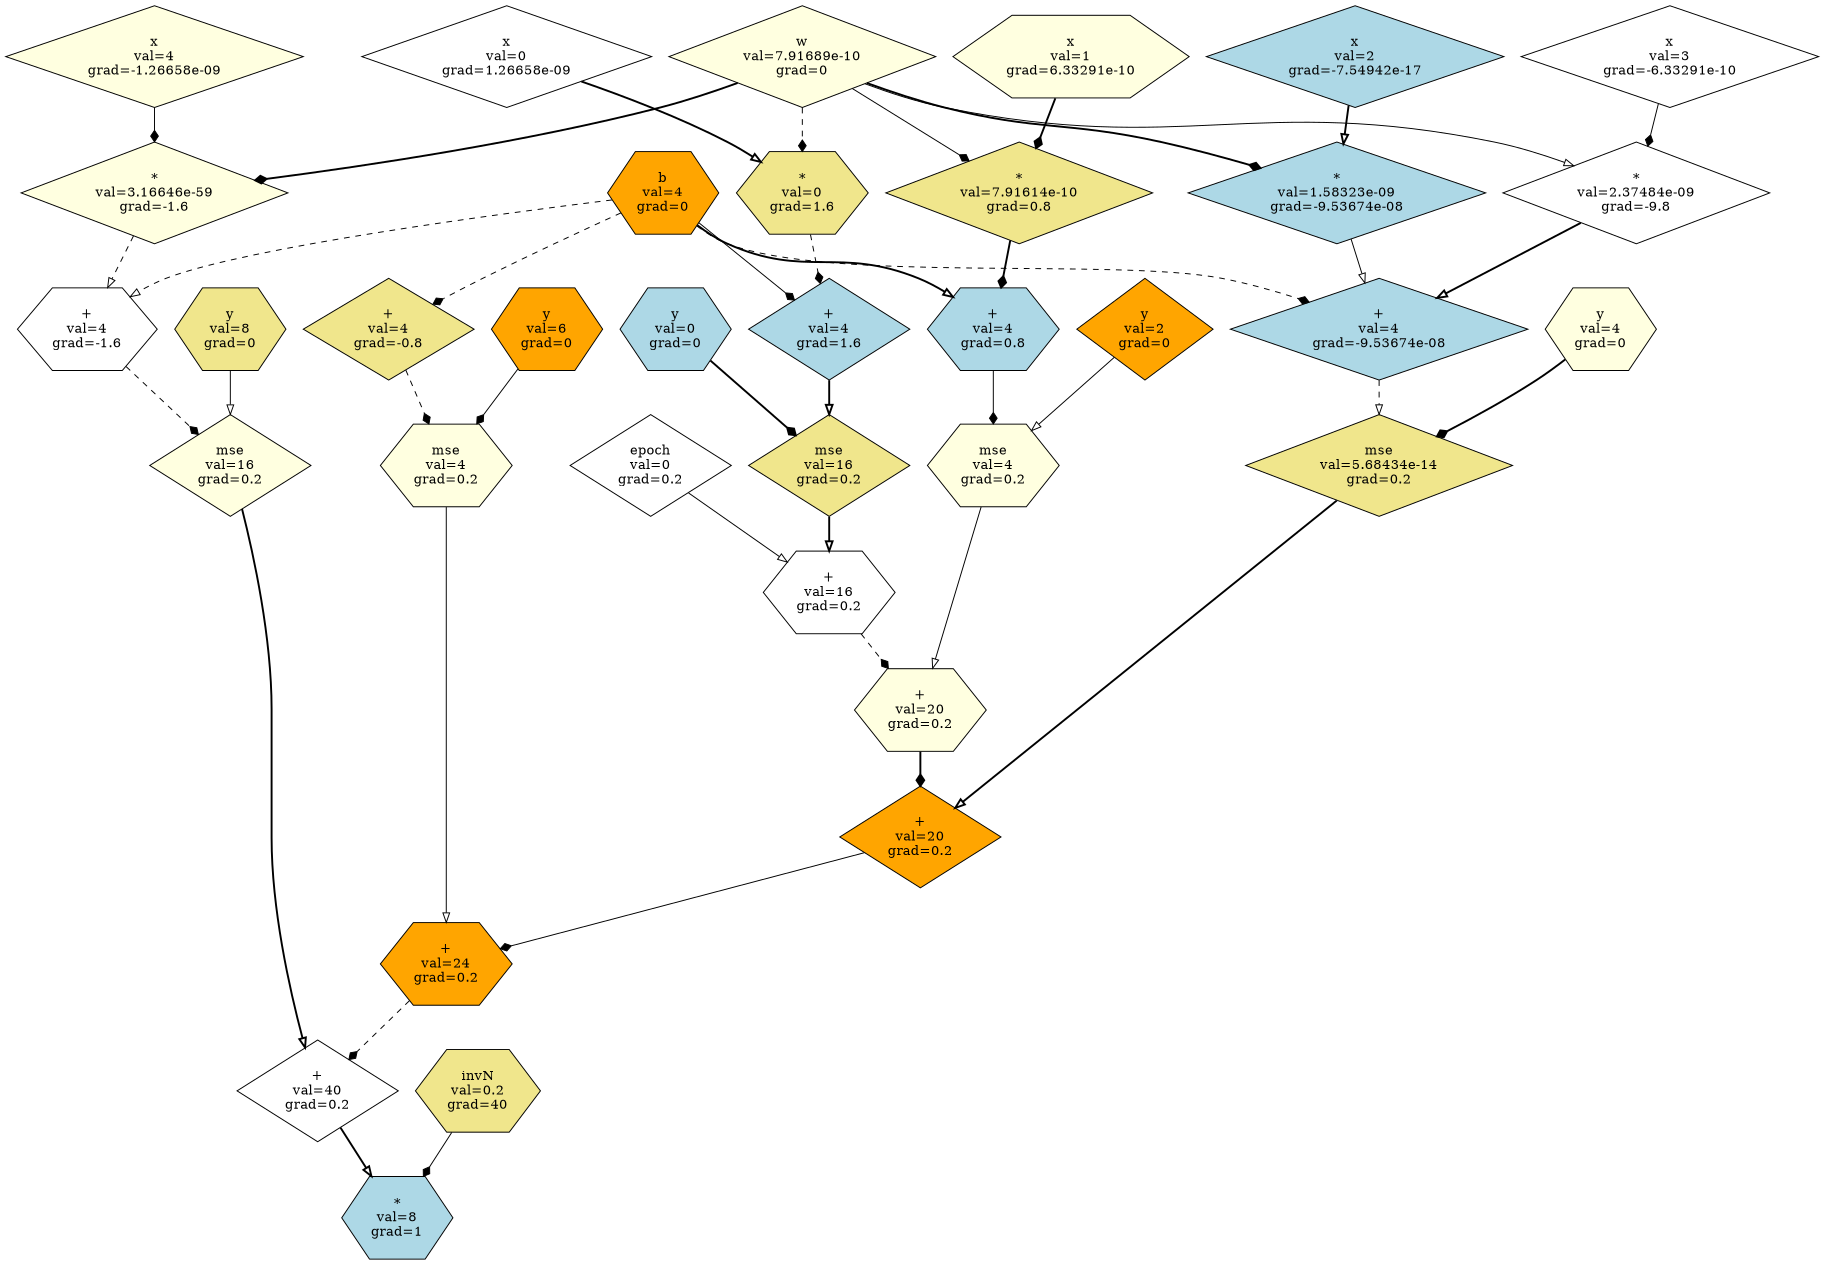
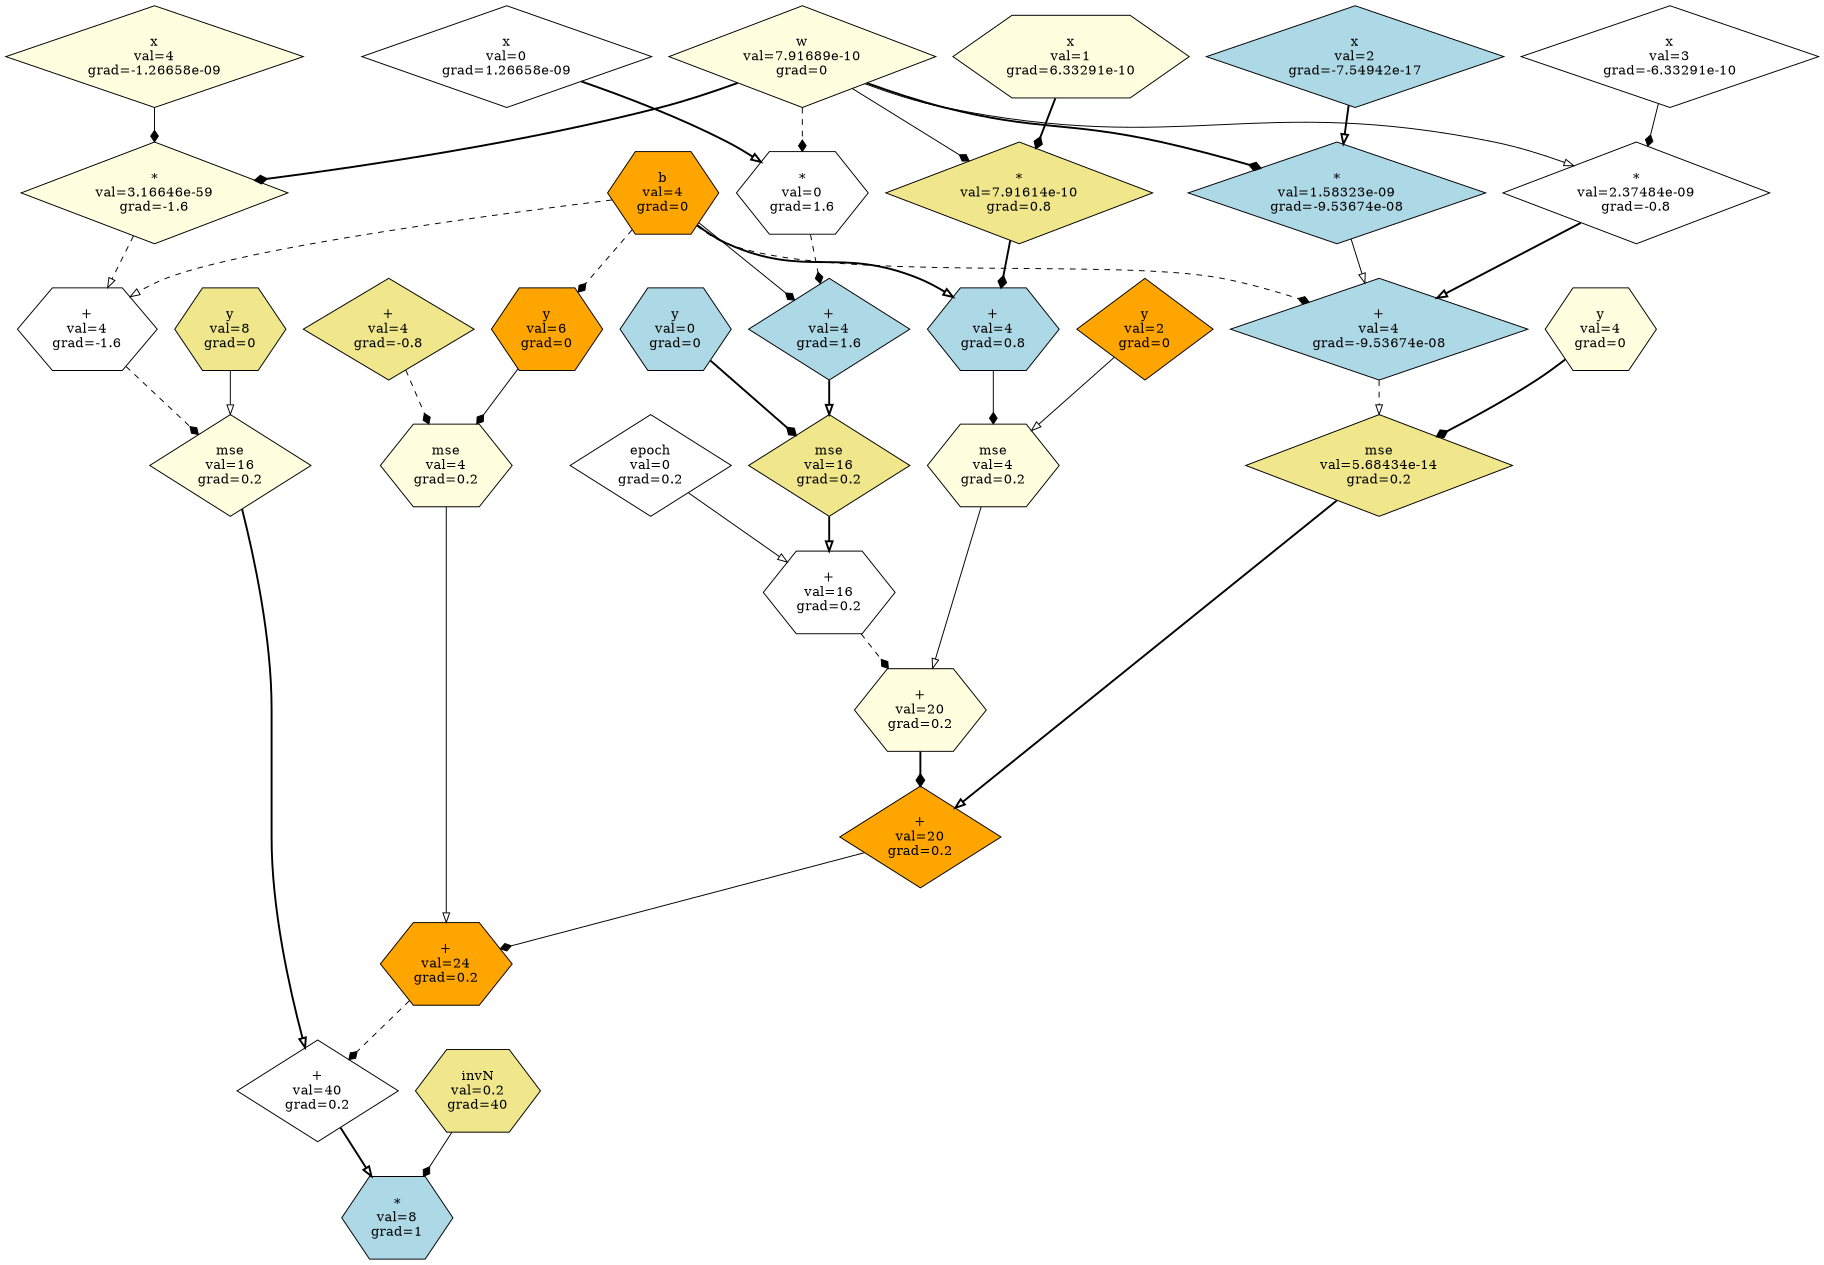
node "* val=0 grad=1.6": fillcolor khaki -> white
node "* val=2.37484e-09 grad=-9.8": label "* val=2.37484e-09 grad=-9.8" -> "* val=2.37484e-09 grad=-0.8"
edge "b val=4 grad=0" -> "+ val=4 grad=-0.8": now "b val=4 grad=0" -> "y val=6 grad=0"
